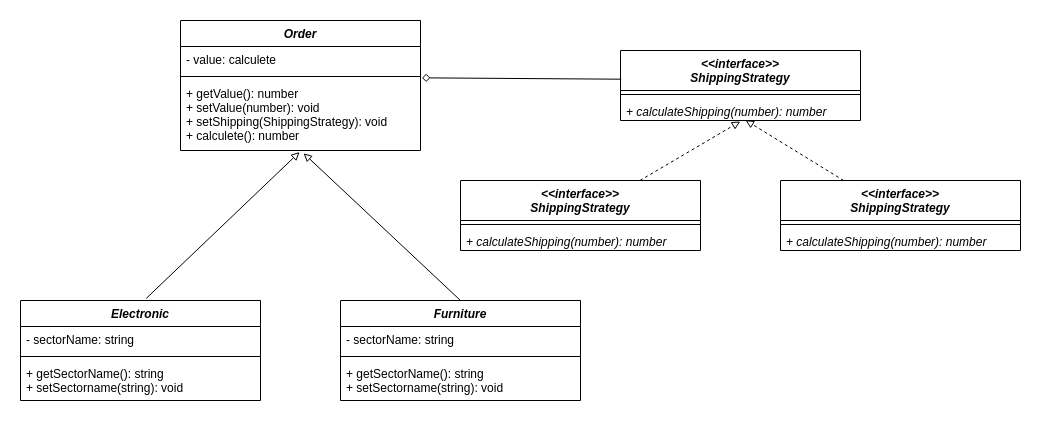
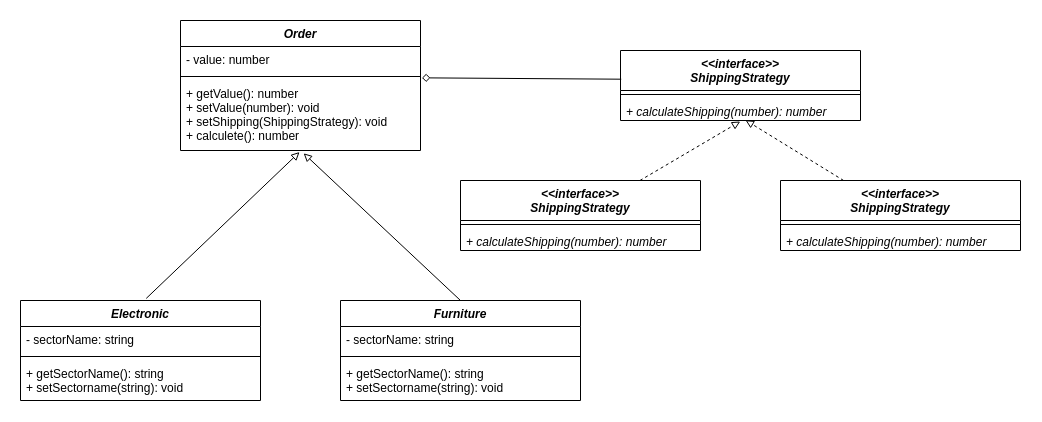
node "- value: calculete": label "- value: calculete" -> "- value: number"
